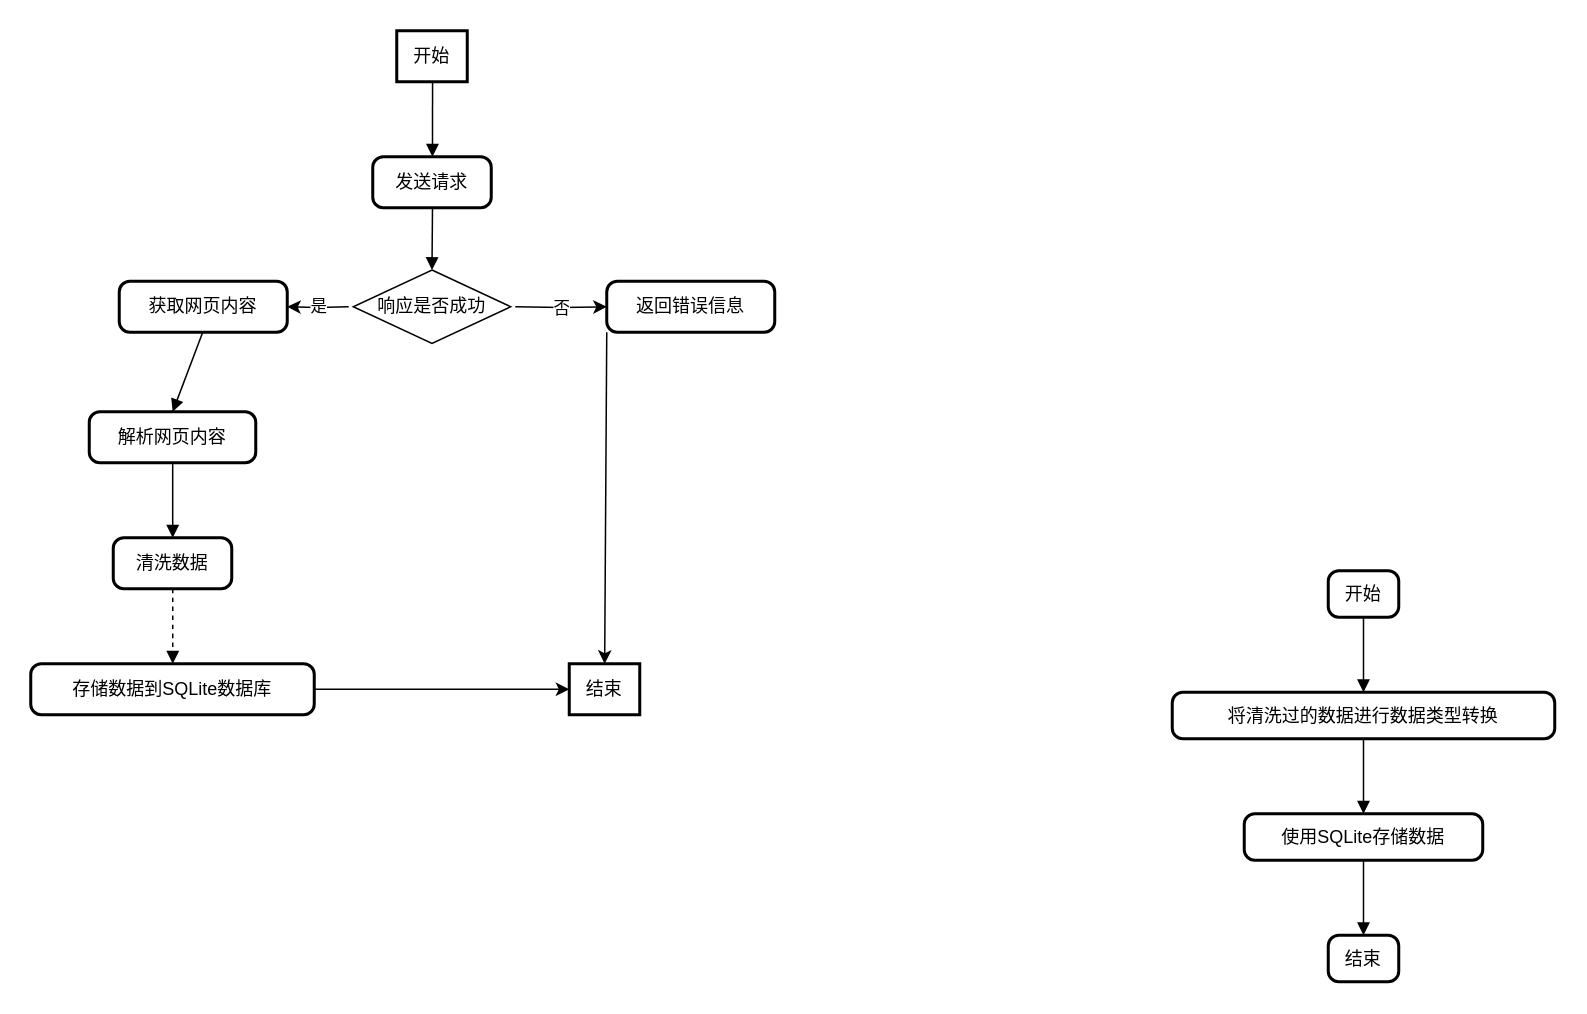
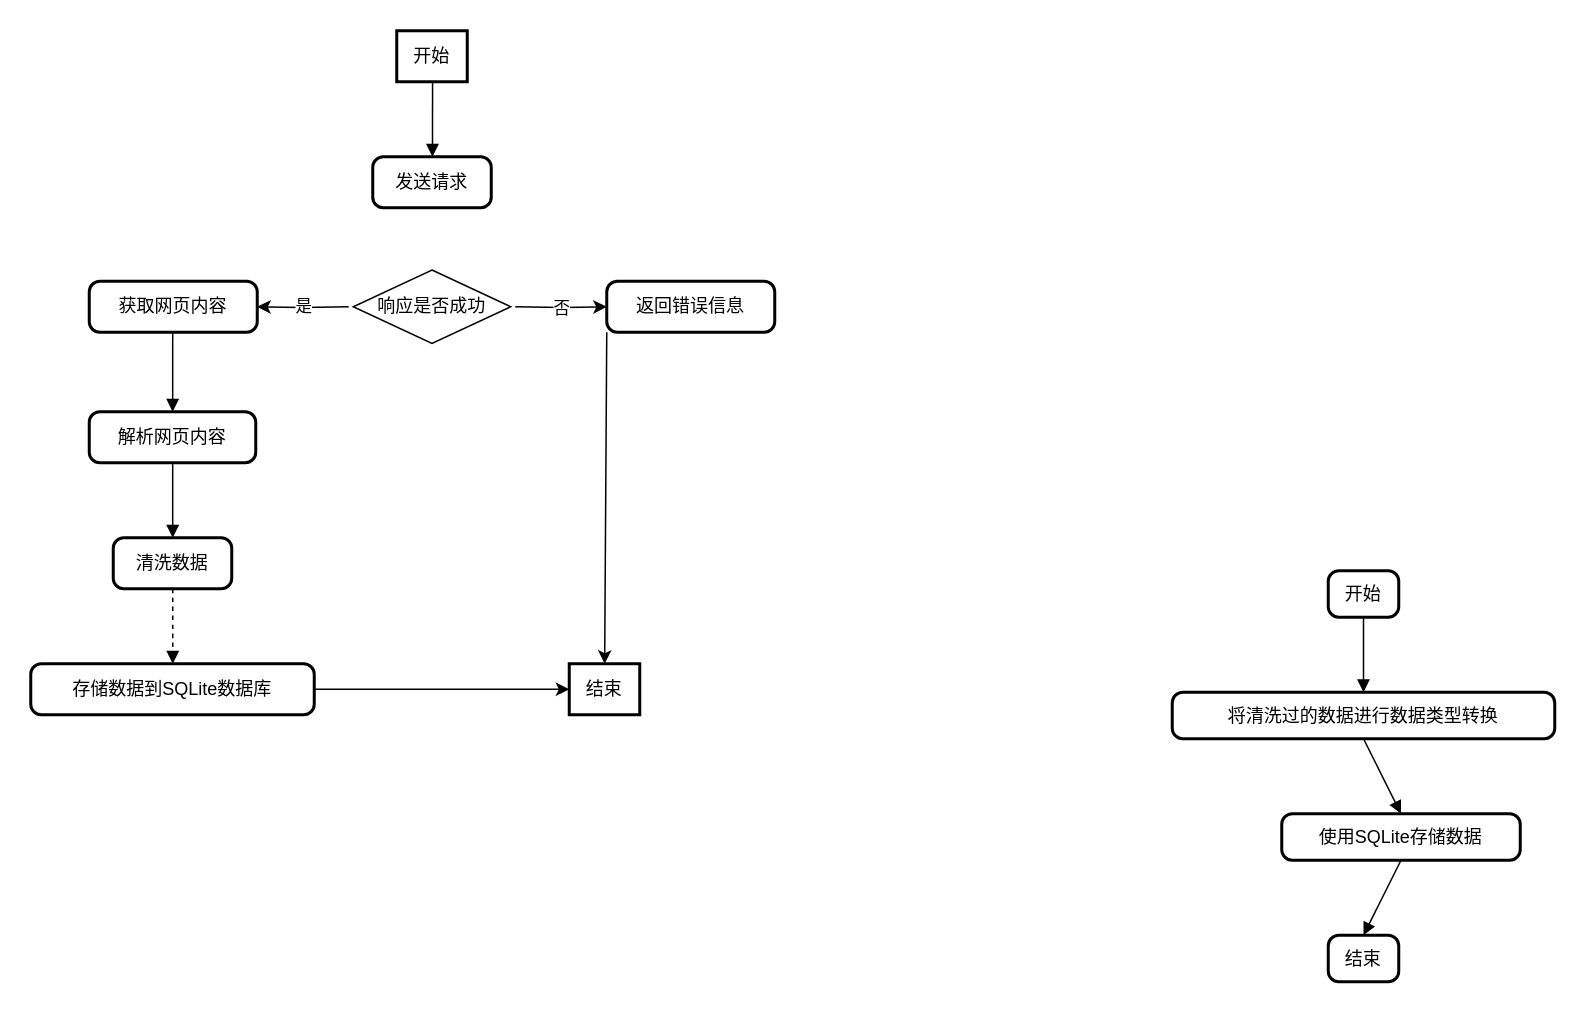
edge "发送请求" -> "响应是否成功": removed
node "获取网页内容": moved (203, 307) -> (173, 307)
node "使用SQLite存储数据": moved (1364, 837) -> (1401, 837)
